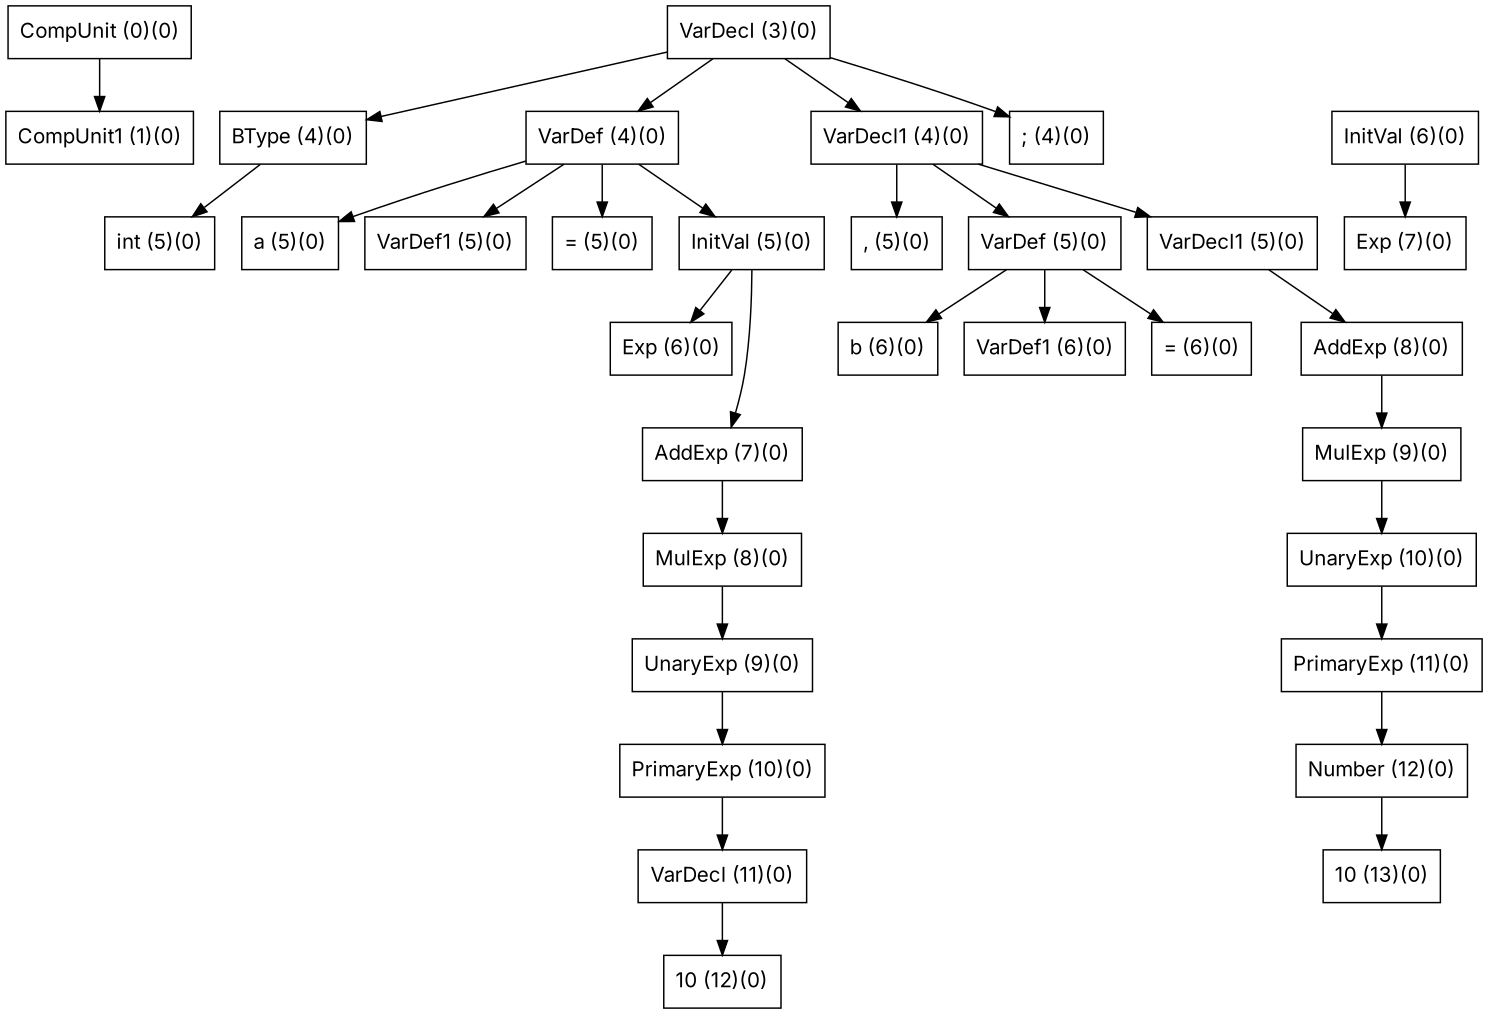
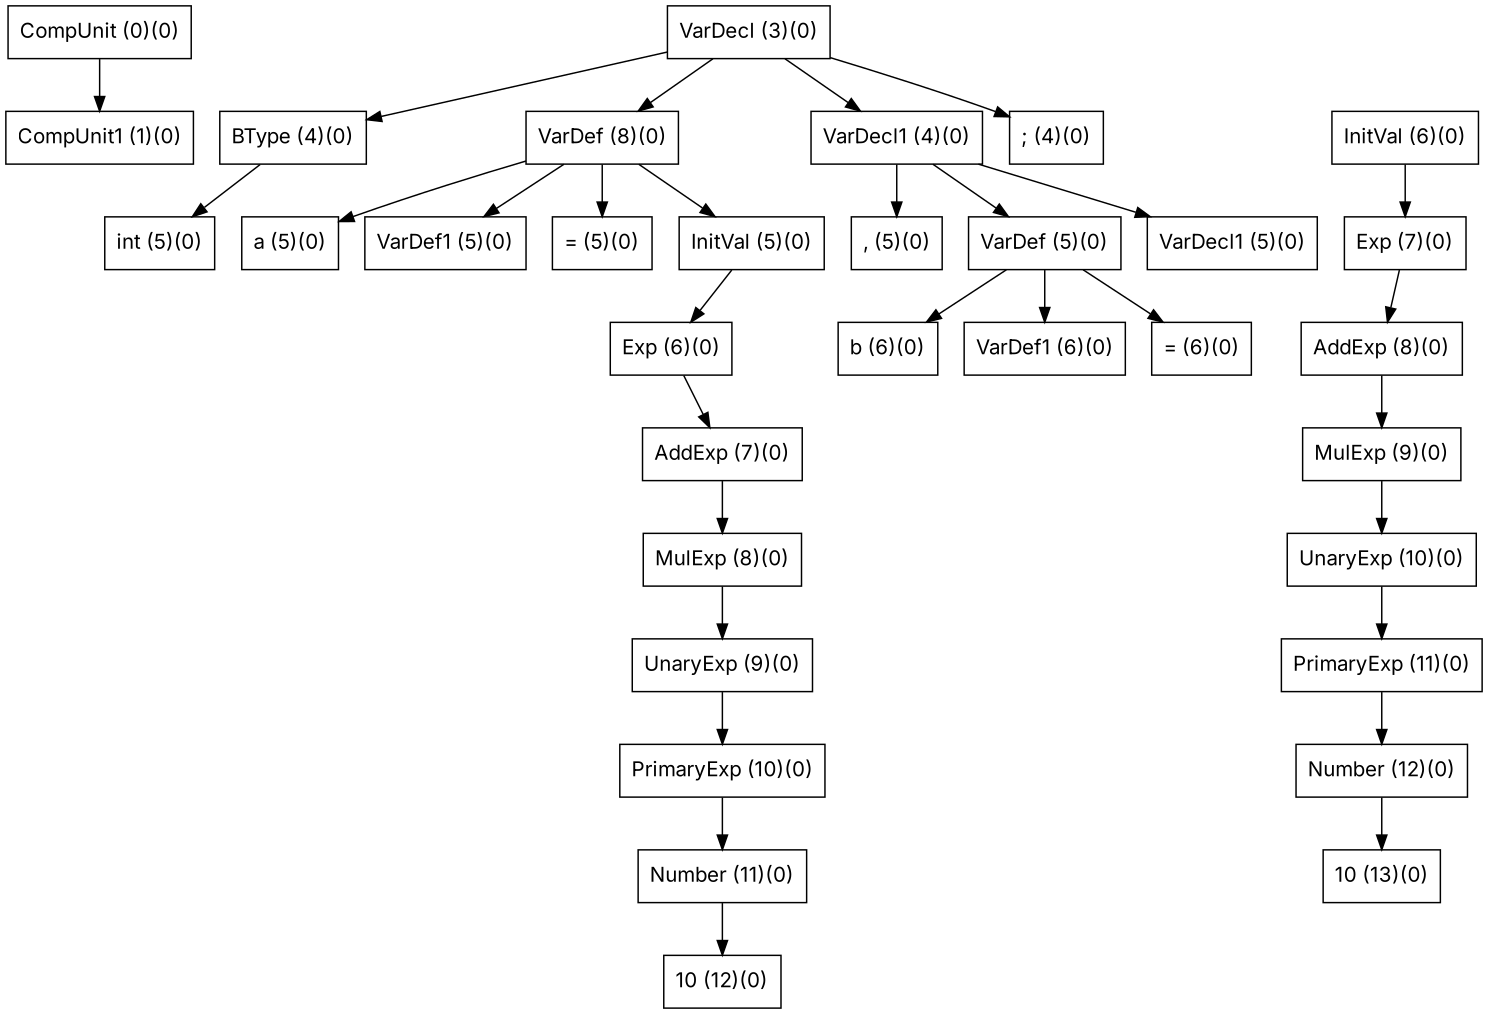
node "VarDef (4)(0)": label "VarDef (4)(0)" -> "VarDef (8)(0)"
edge "VarDecl1 (5)(0)" -> "AddExp (8)(0)": now "Exp (7)(0)" -> "AddExp (8)(0)"
edge "InitVal (5)(0)" -> "AddExp (7)(0)": now "Exp (6)(0)" -> "AddExp (7)(0)"
node "VarDecl (11)(0)": label "VarDecl (11)(0)" -> "Number (11)(0)"
